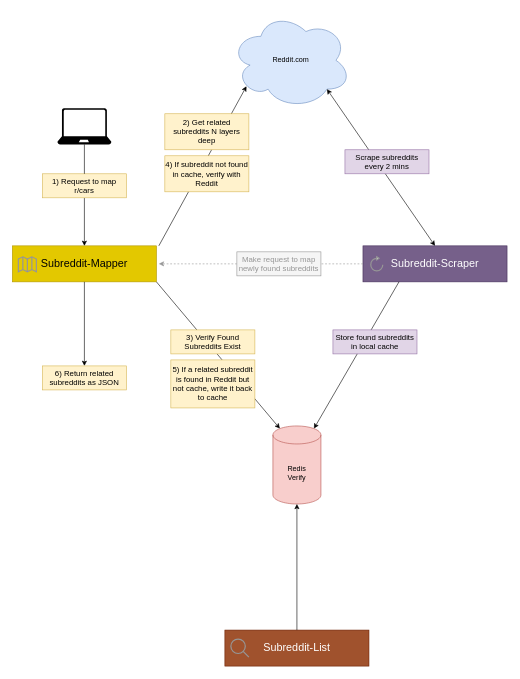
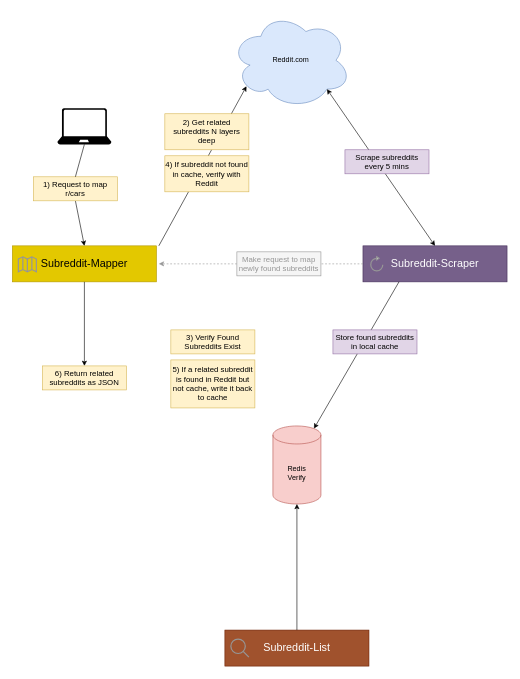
node "Scrape subreddits every 2 mins": label "Scrape subreddits every 2 mins" -> "Scrape subreddits every 5 mins"
node "1) Request to map r/cars": moved (84, 186) -> (75, 189)
edge "Subreddit-Mapper" -> "Redis Verify": removed
